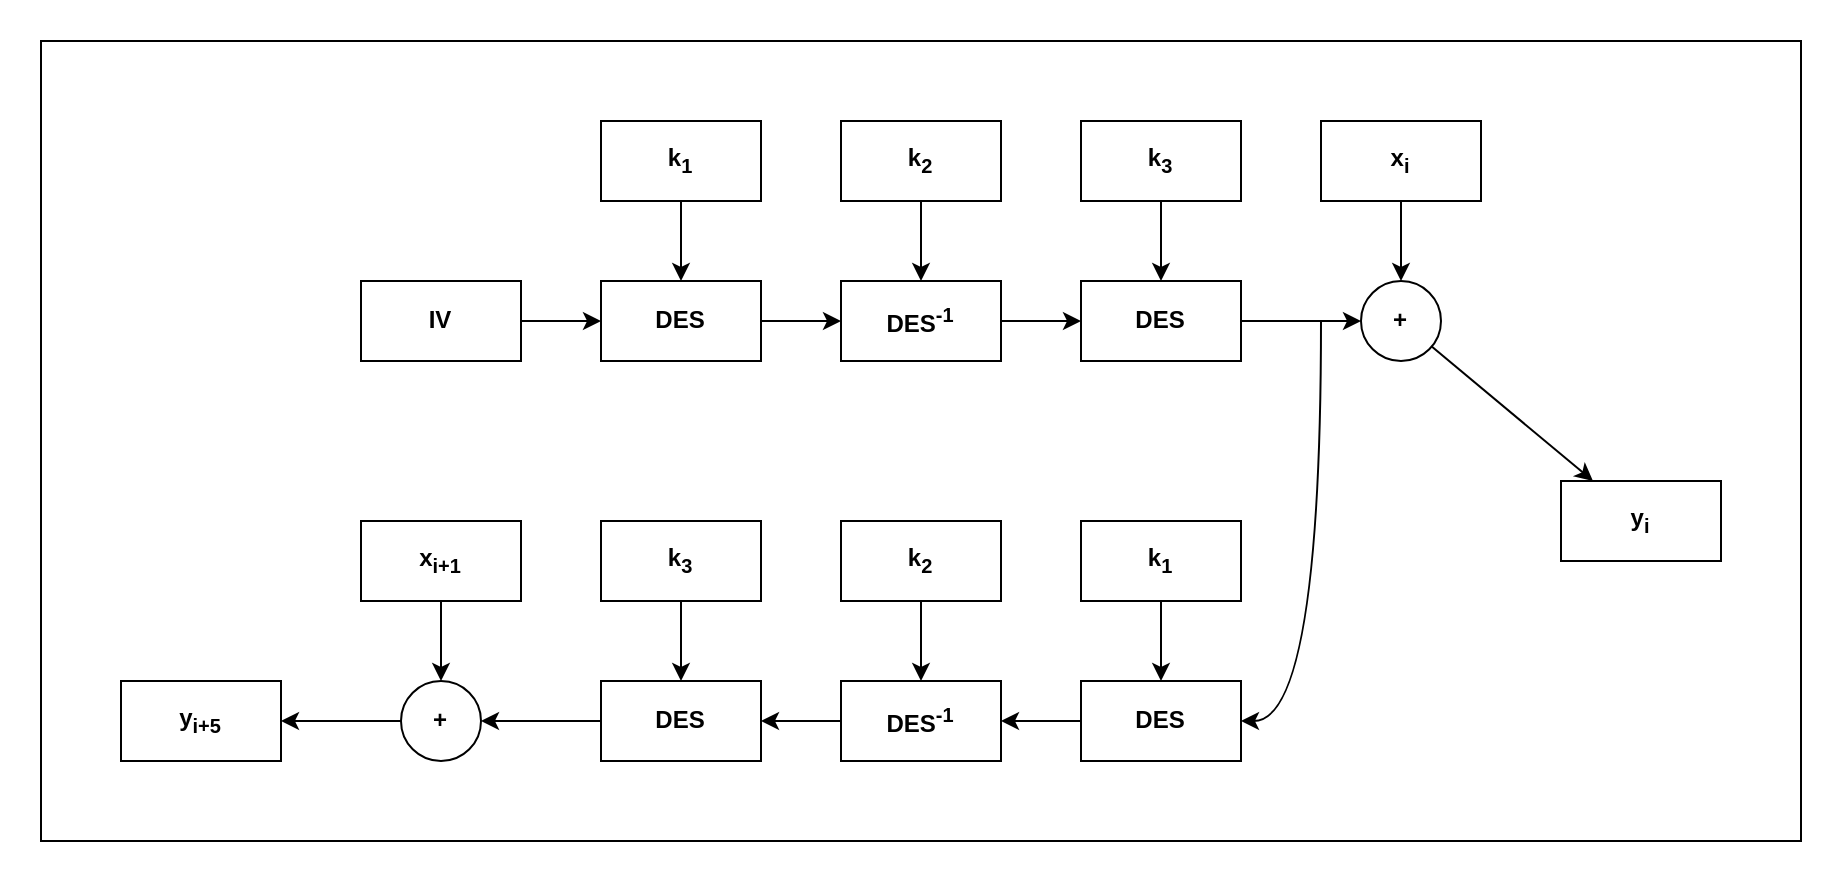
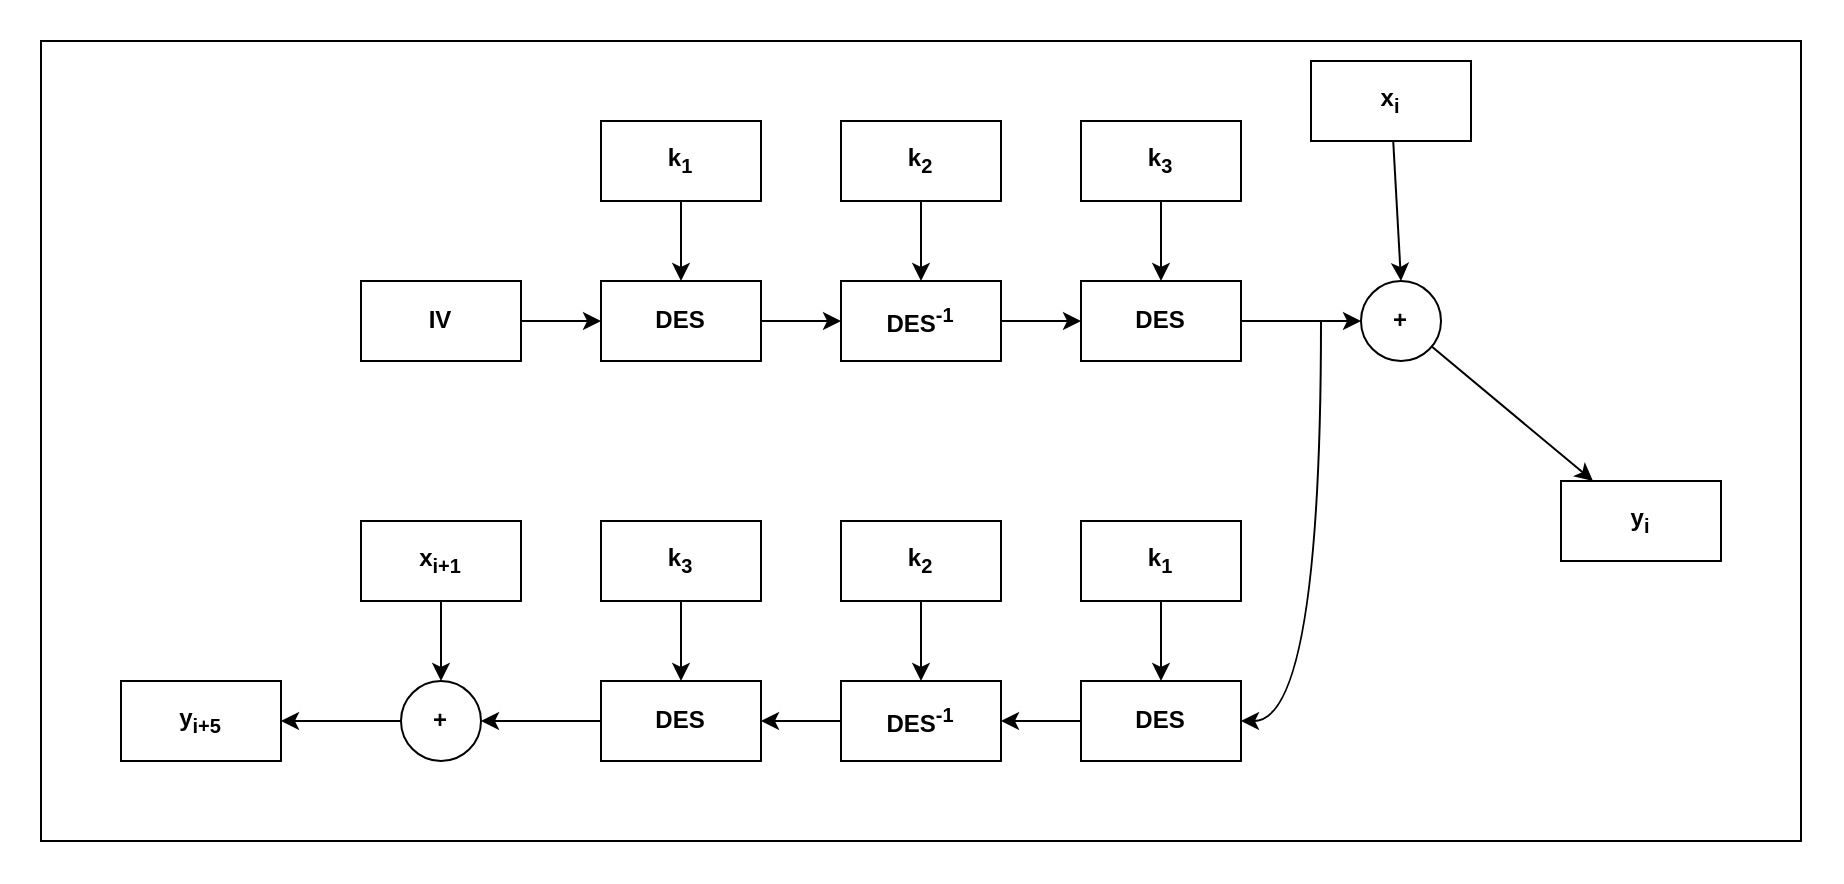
node "xi": moved (1401, 161) -> (1391, 101)
